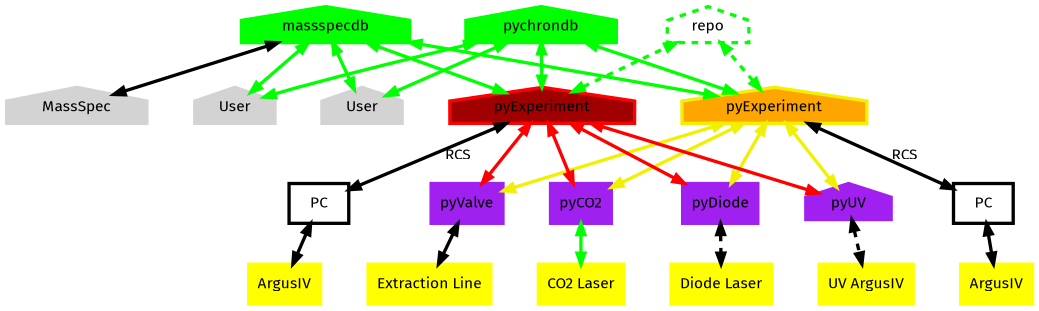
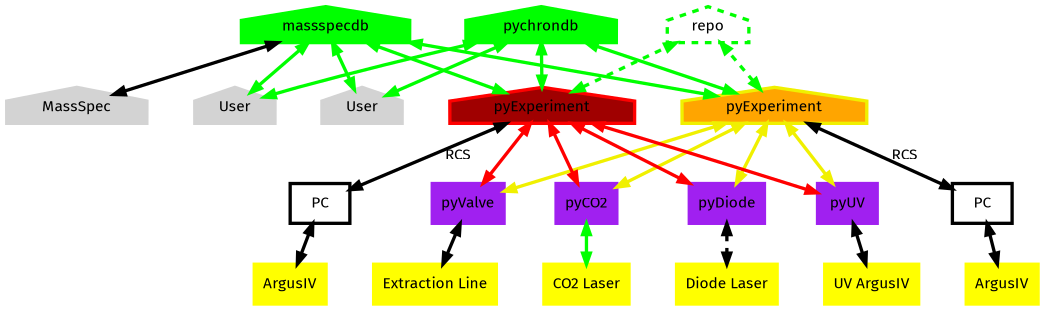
node "pyUV": shape house -> box
edge "pyUV" -- "UV ArgusIV": style dashed -> solid
